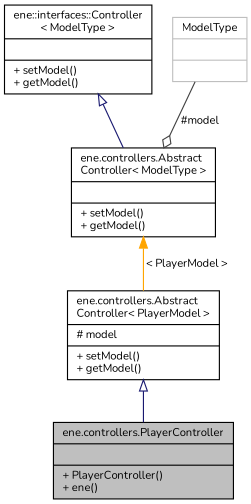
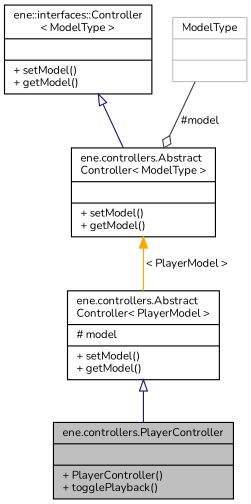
node "ene.controllers.PlayerController": text "+ ene()" -> "+ togglePlayback()"
